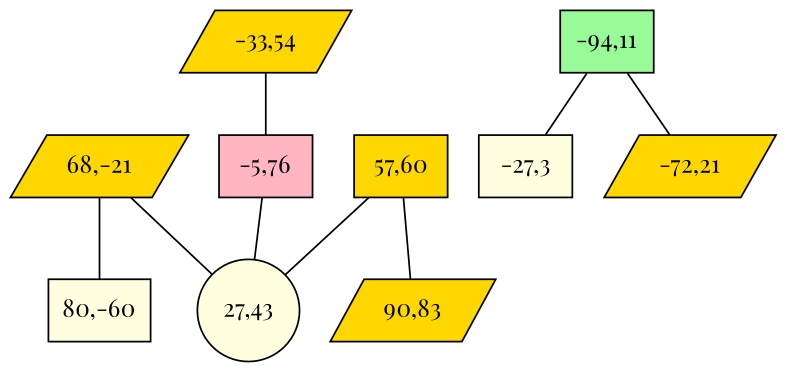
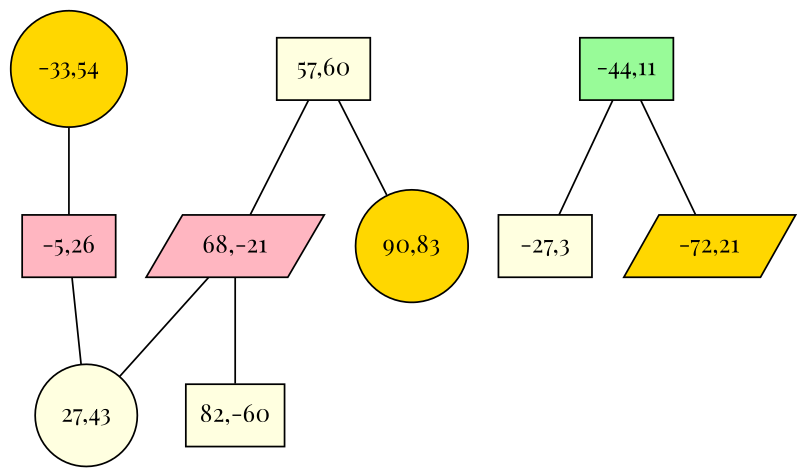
node "-33,54": shape parallelogram -> circle
node "-94,11": label "-94,11" -> "-44,11"
node "68,-21": fillcolor gold -> lightpink
node "-5,76": label "-5,76" -> "-5,26"
node "57,60": fillcolor gold -> lightyellow
edge "57,60" -- "27,43": now "57,60" -- "68,-21"
node "80,-60": label "80,-60" -> "82,-60"
node "90,83": shape parallelogram -> circle
